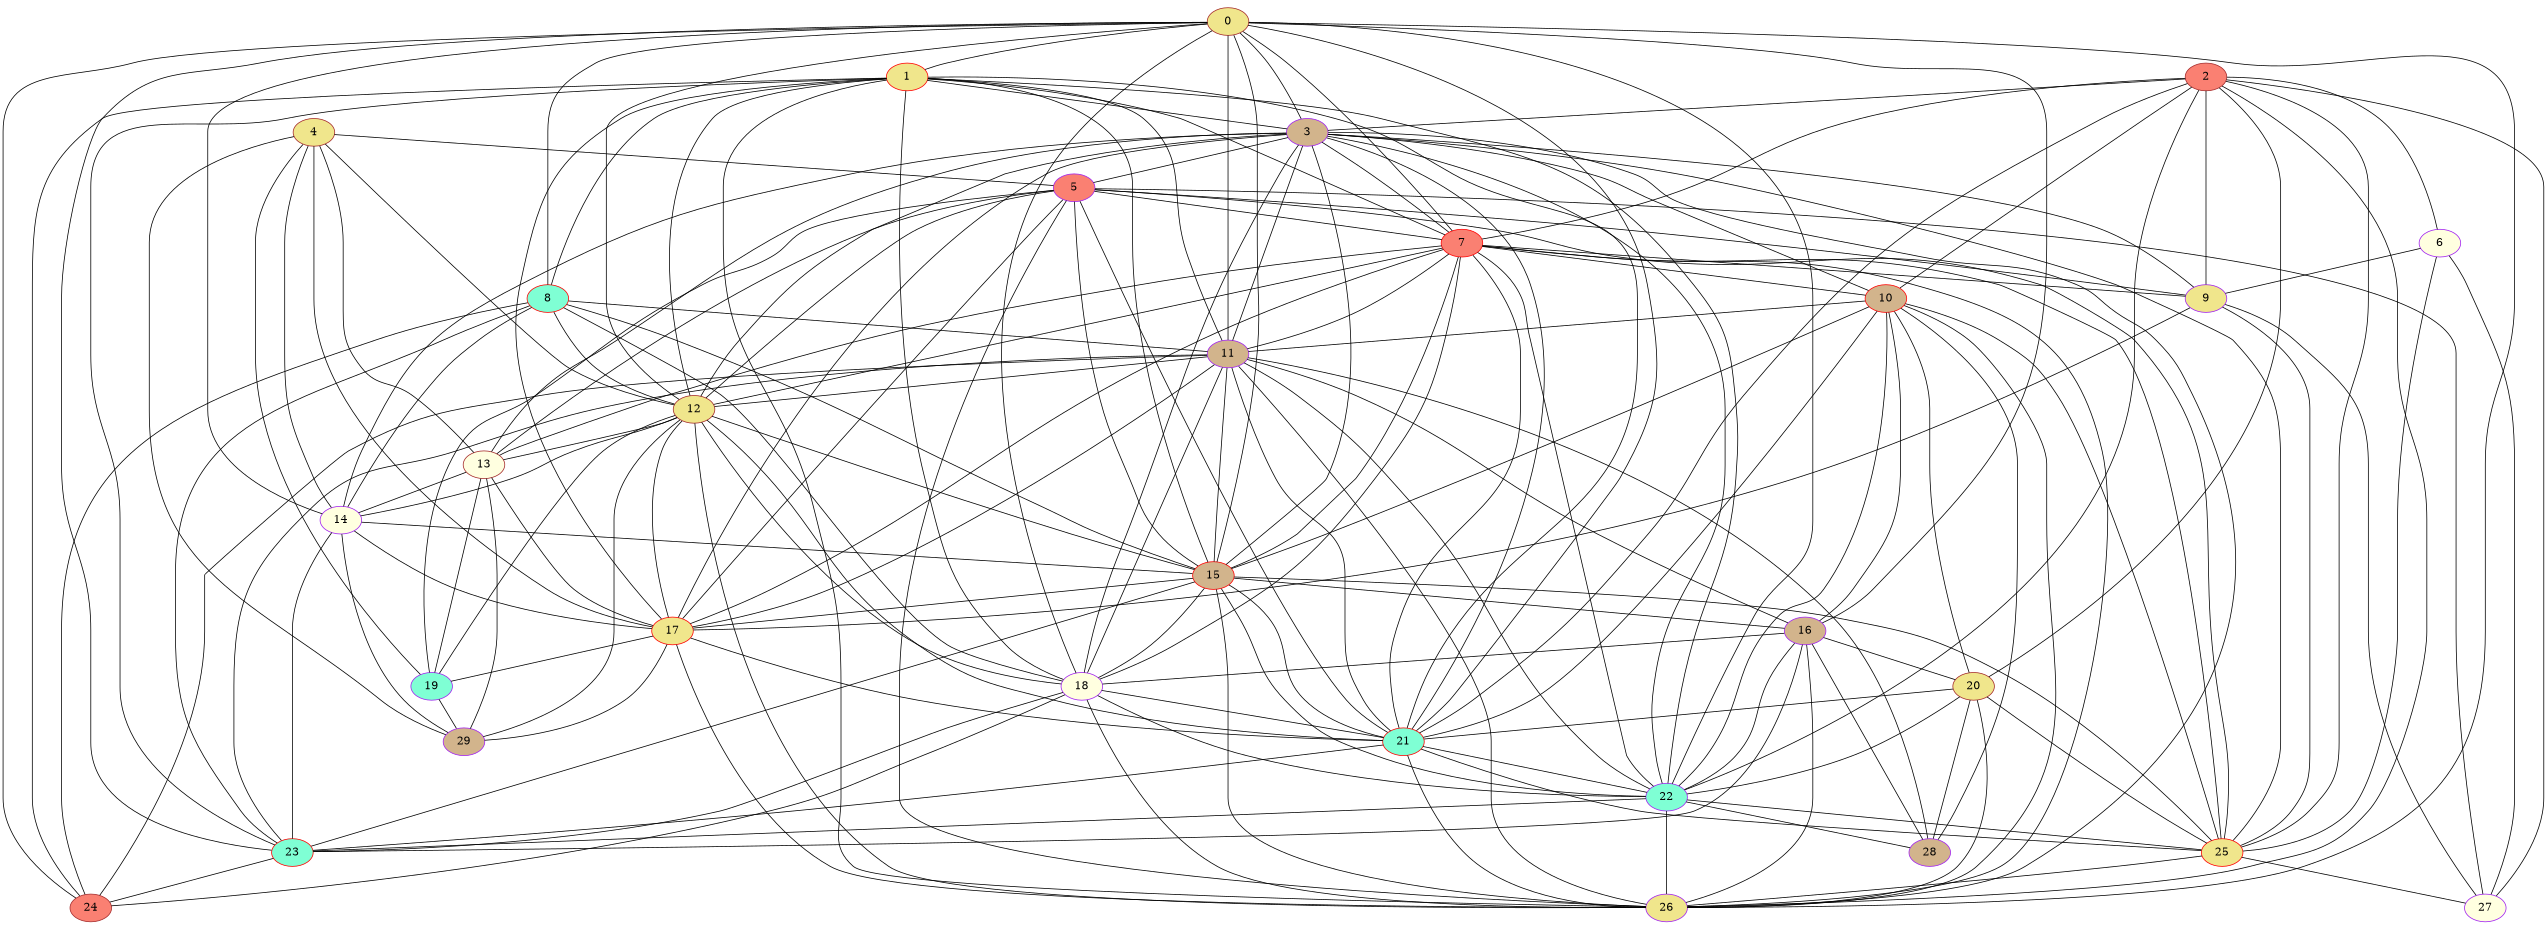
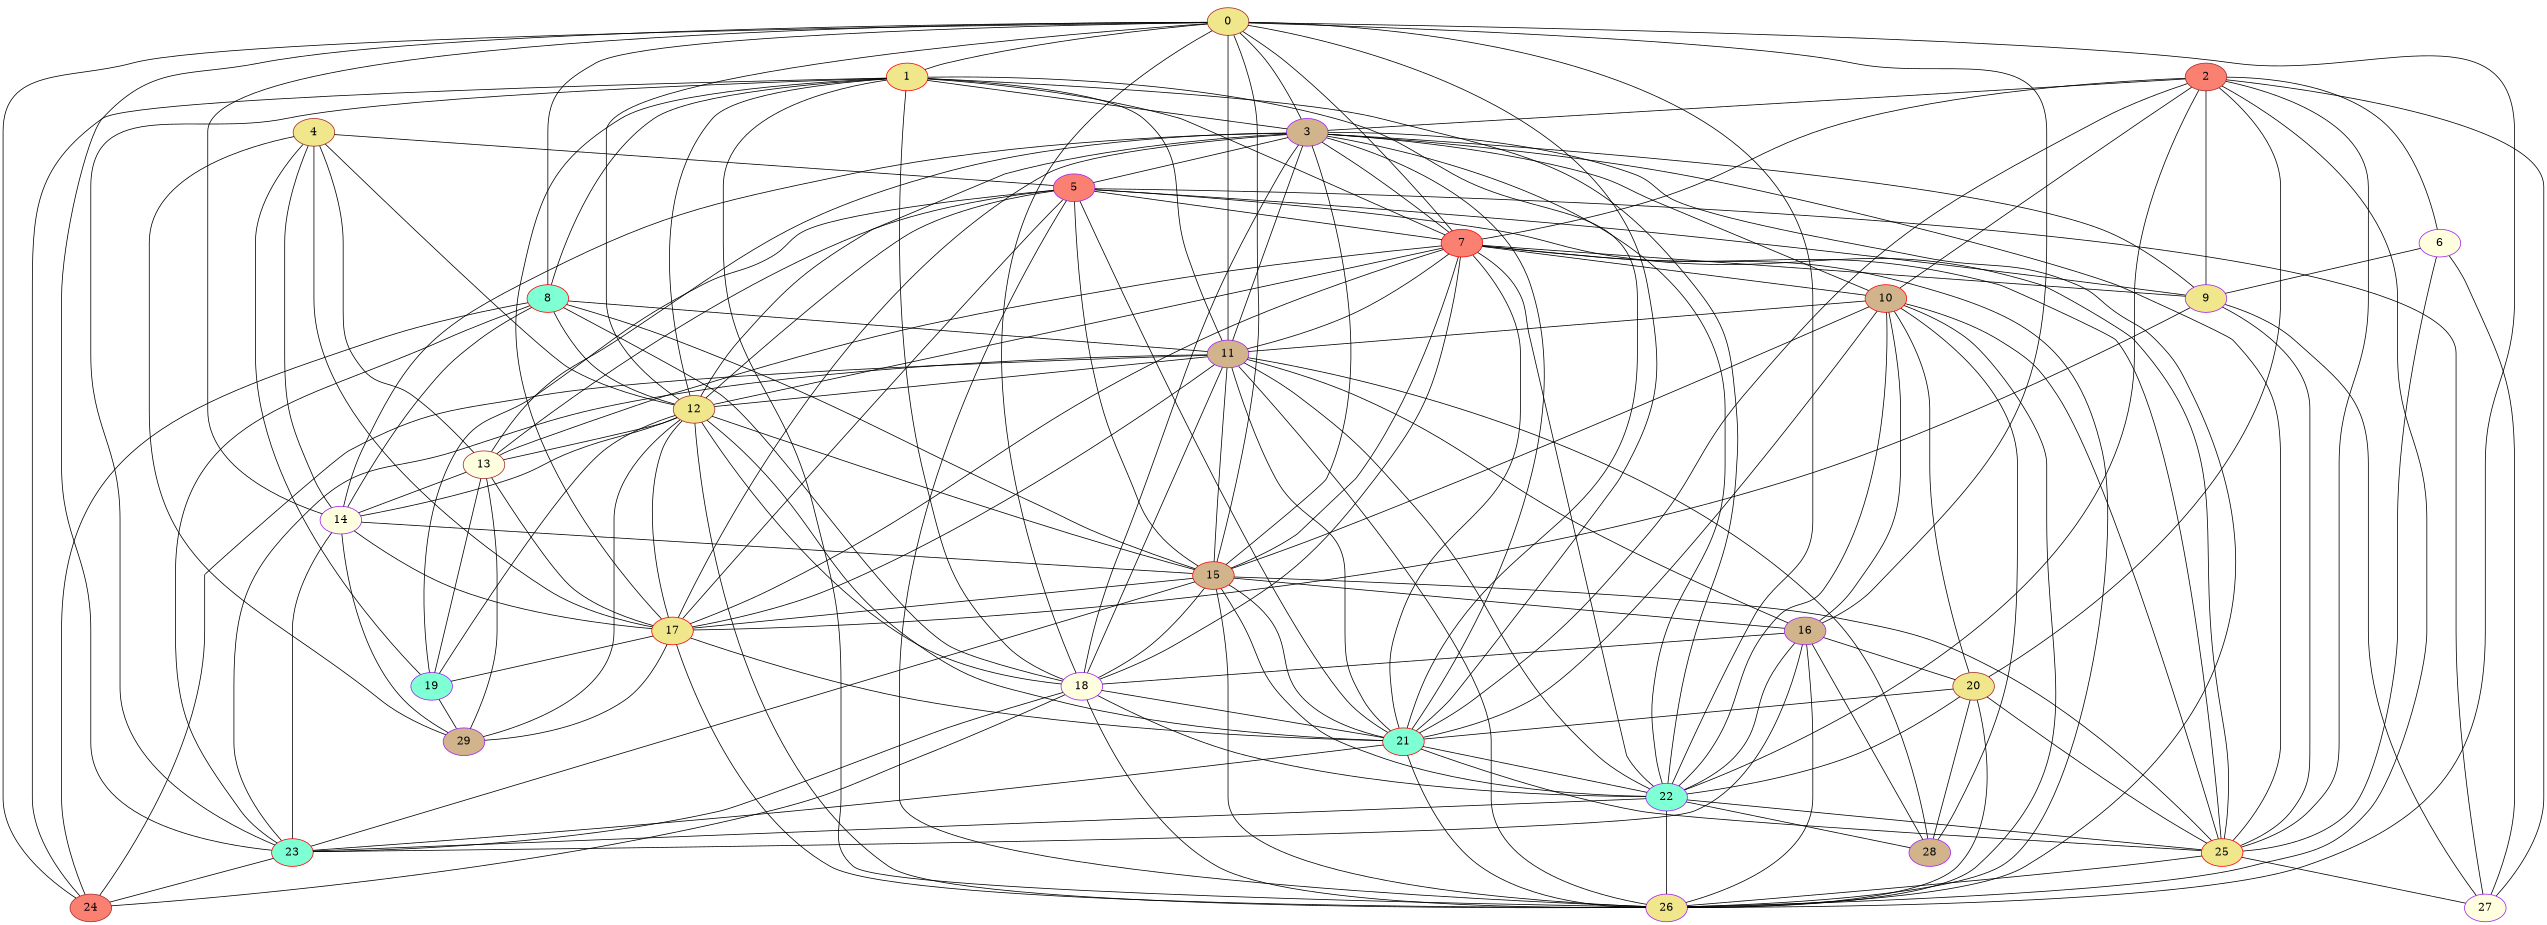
edge "1" -- "15": removed
